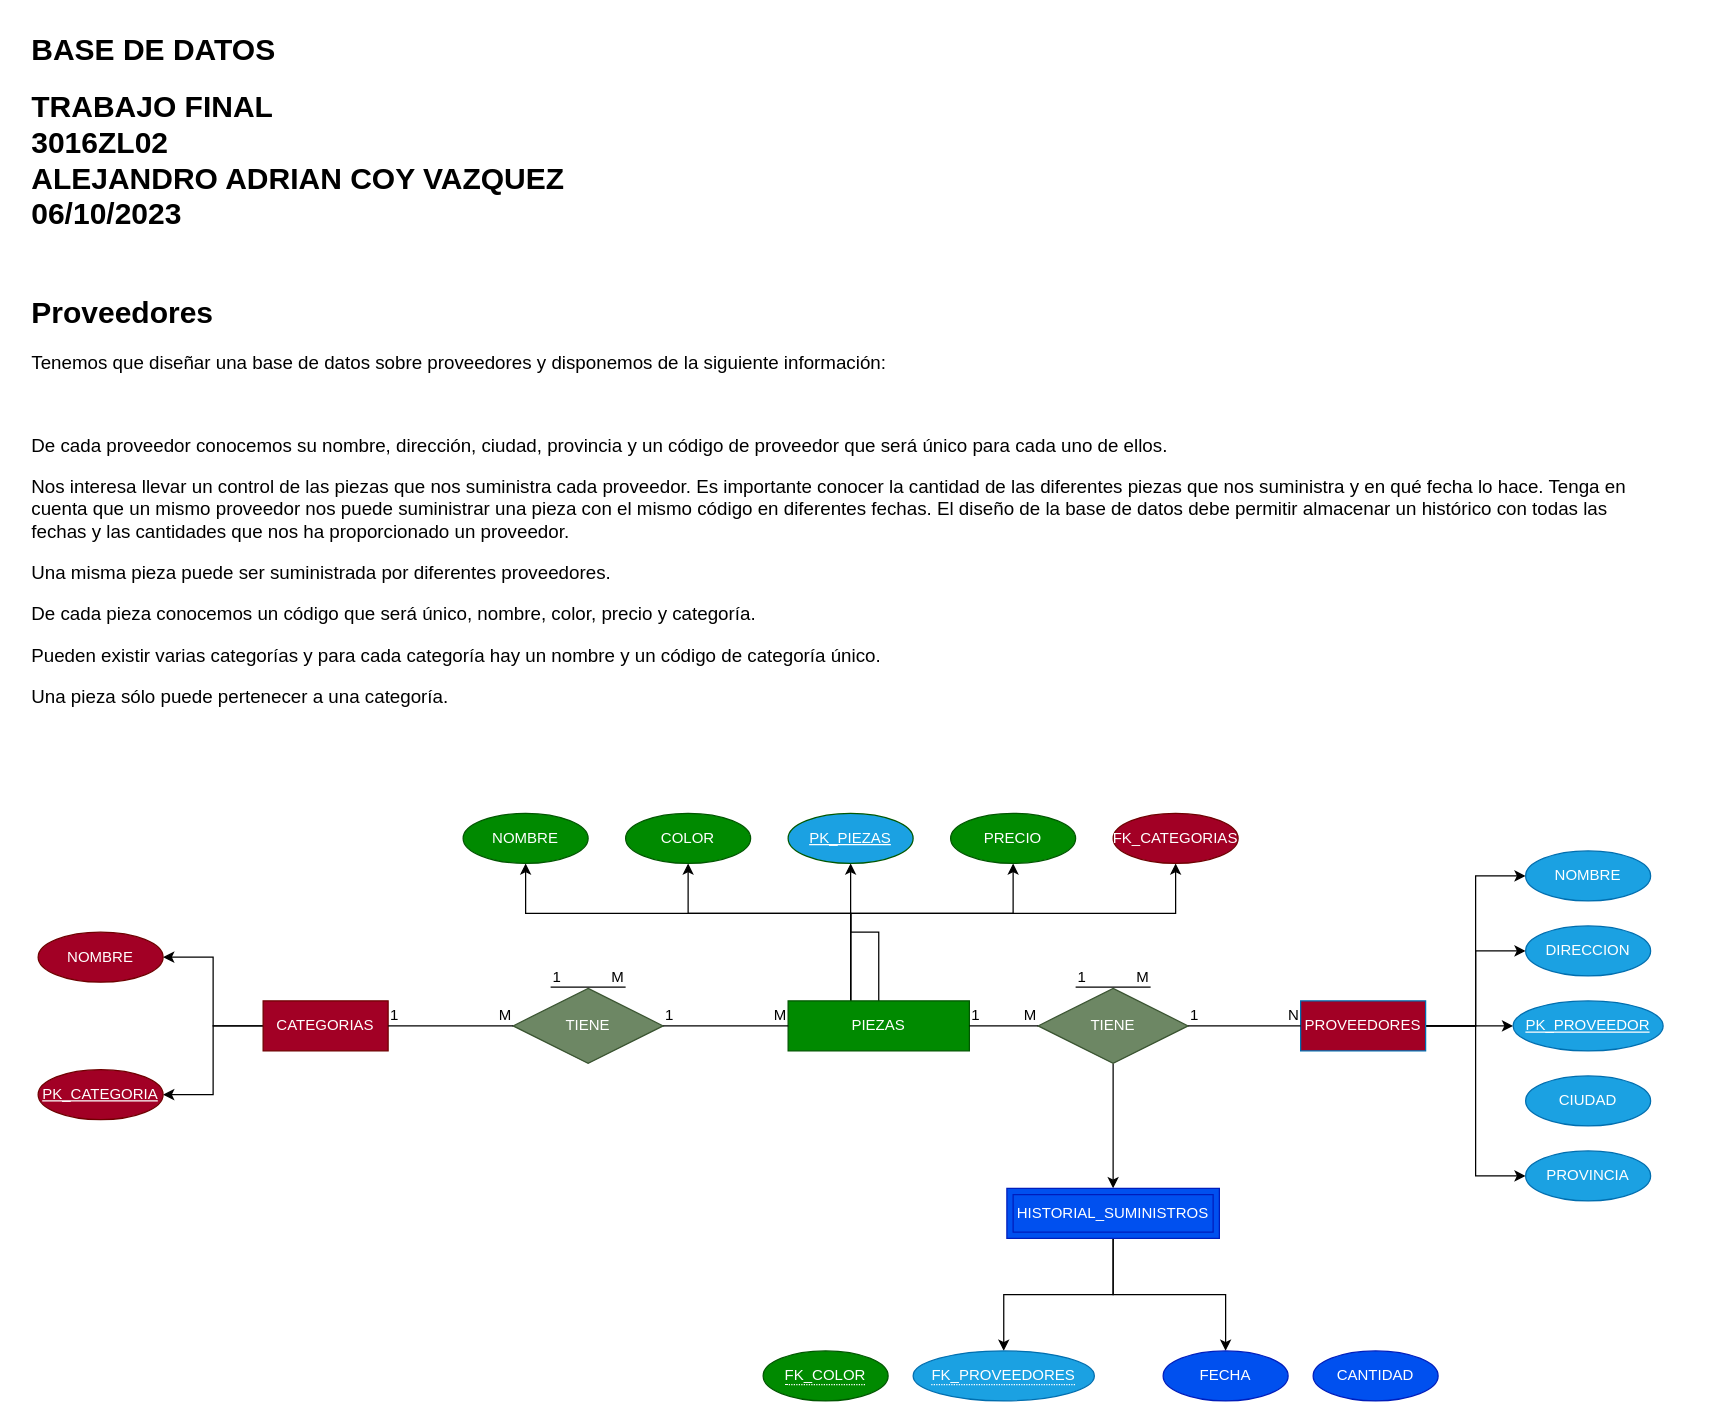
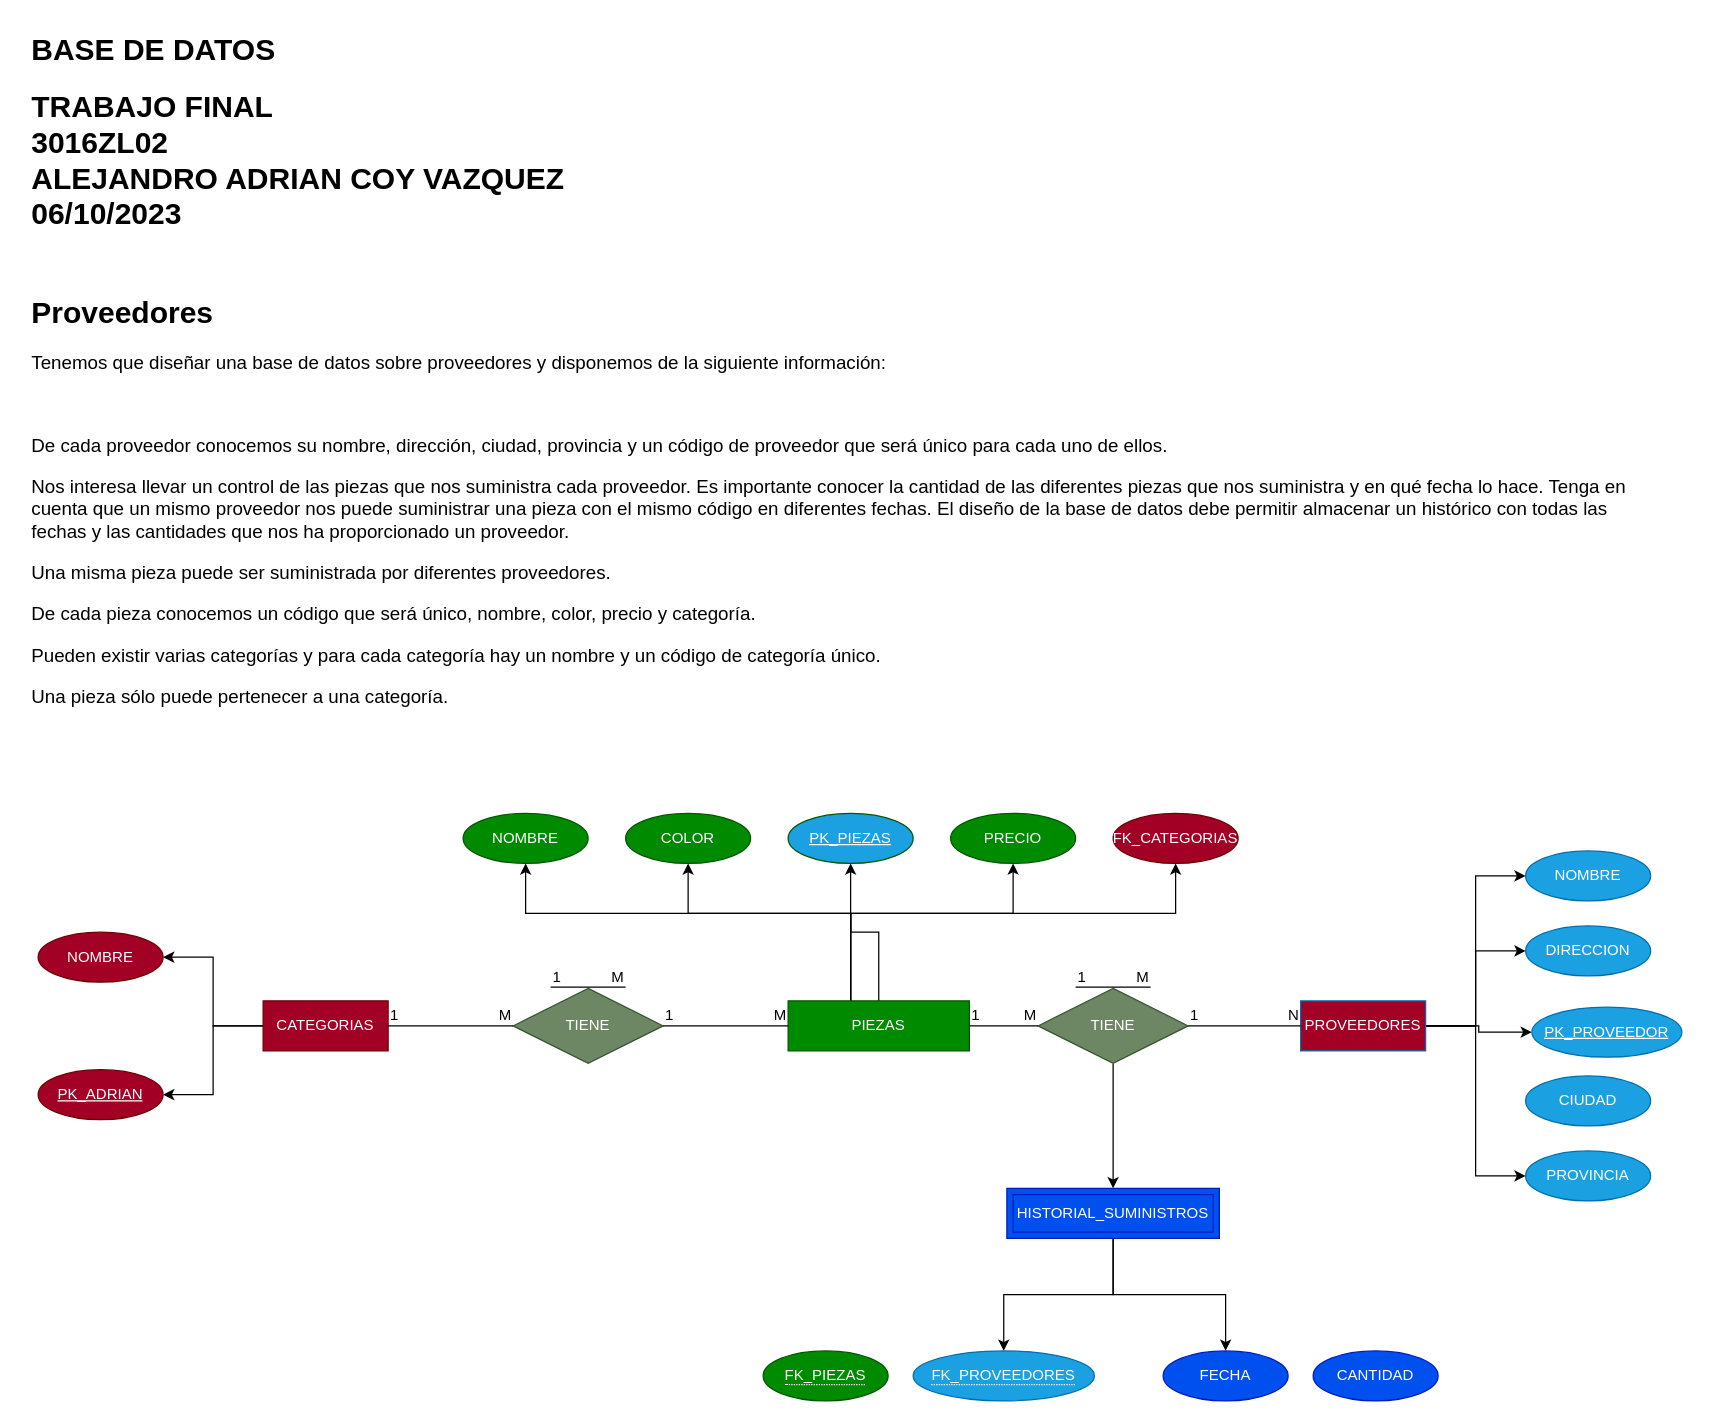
node "PK_PROVEEDOR": moved (1588, 1026) -> (1607, 1032)
node "PK_CATEGORIA": label "PK_CATEGORIA" -> "PK_ADRIAN"
node "FK_COLOR": label "FK_COLOR" -> "FK_PIEZAS"
